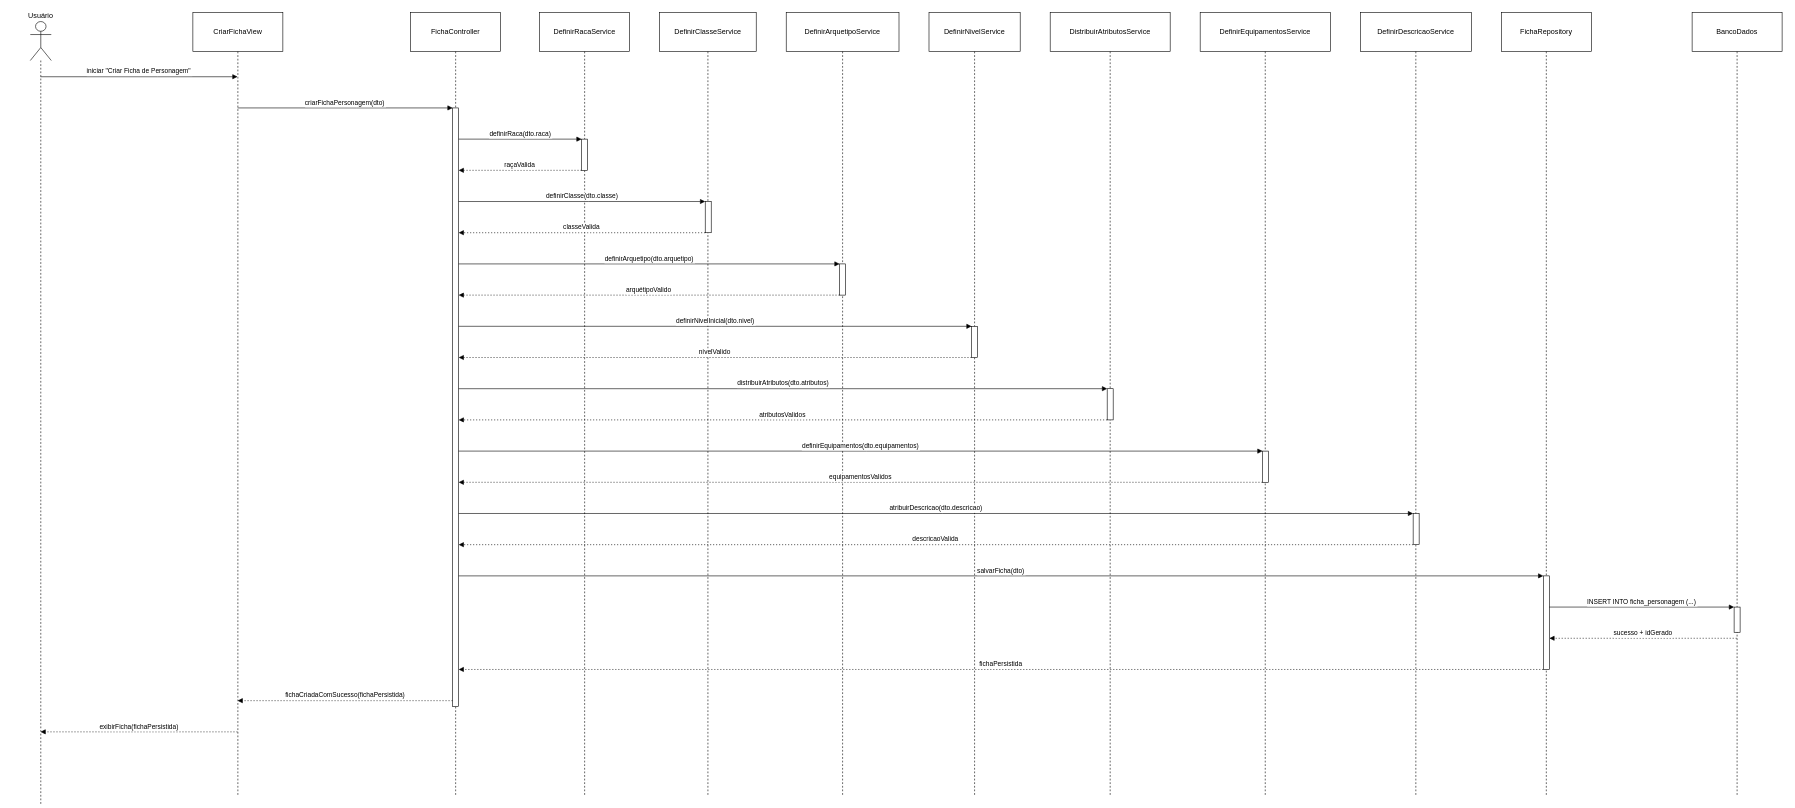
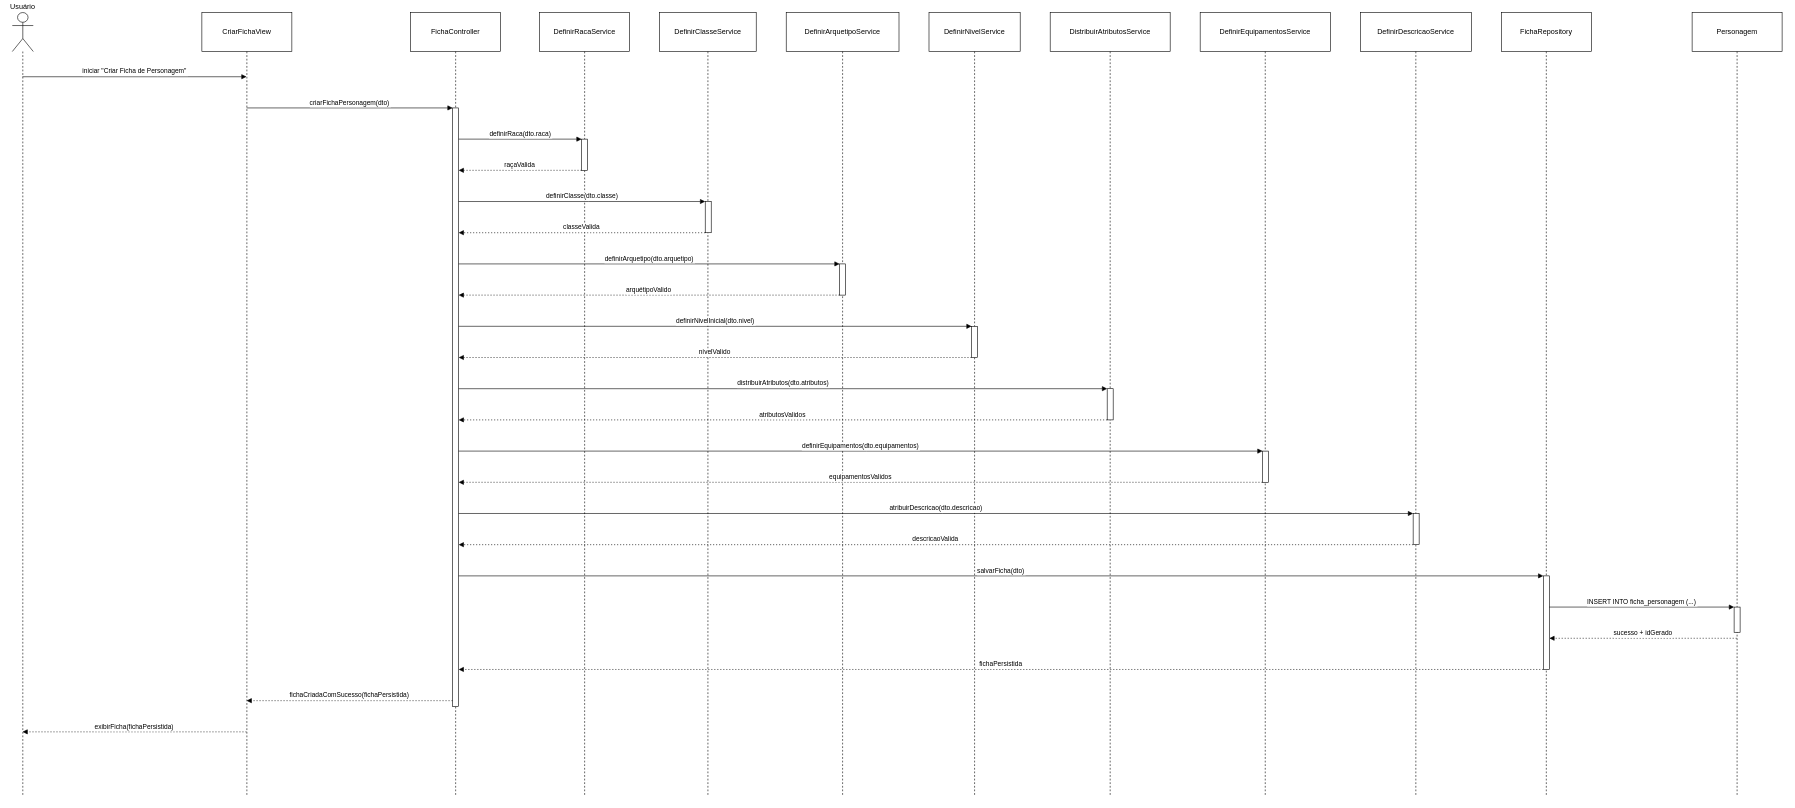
node "BancoDados": label "BancoDados" -> "Personagem"
node "CriarFichaView": moved (238, 404) -> (247, 404)
node "Usuário": moved (41, 413) -> (23, 404)
